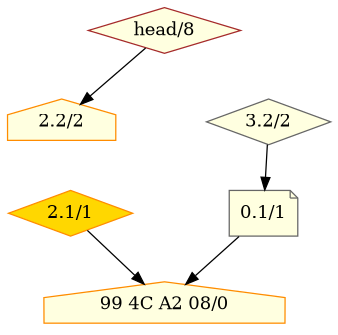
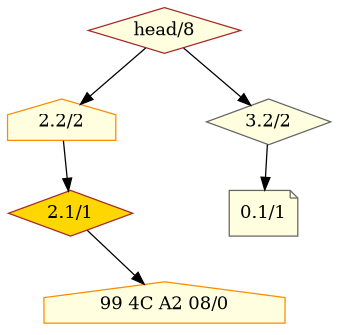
edge "head/8" -> "3.2/2": added
edge "2.2/2" -> "2.1/1": added
node "2.1/1": color darkorange -> brown
edge "0.1/1" -> "99 4C A2 08/0": removed
